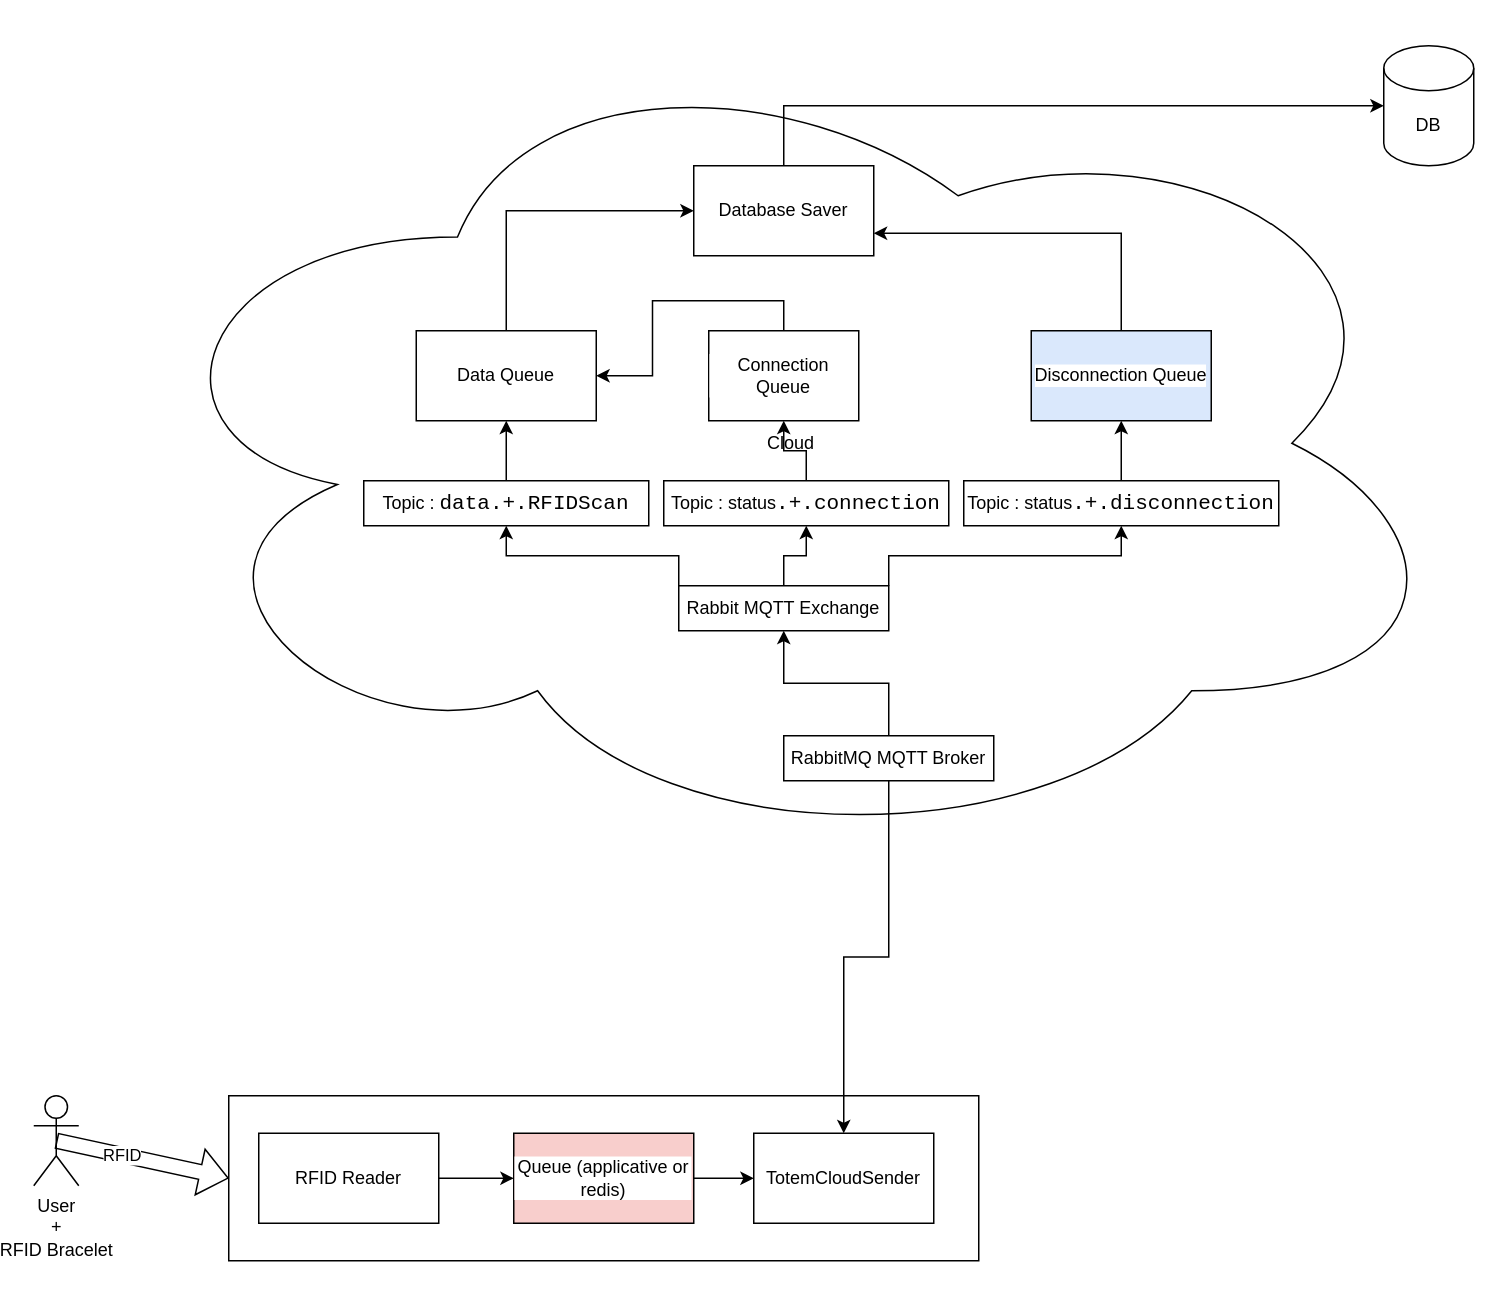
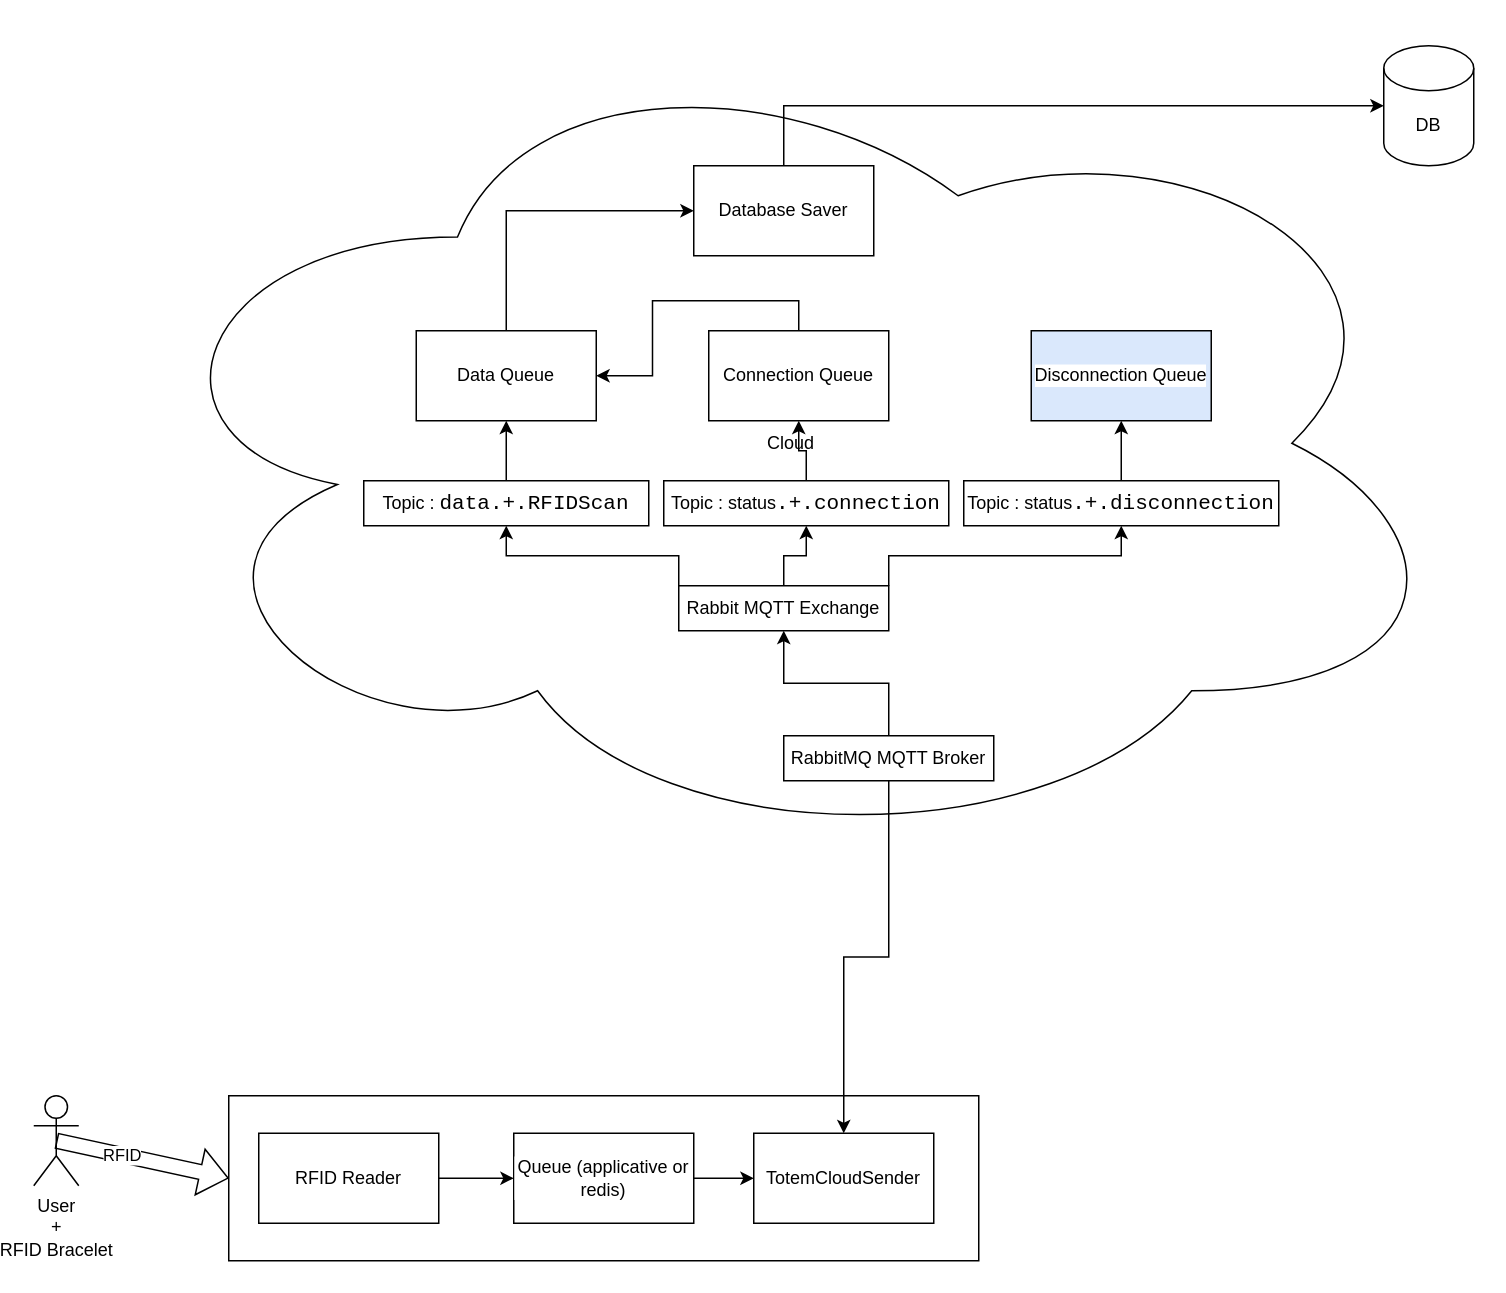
edge "Disconnection Queue" -> "Database Saver": removed
node "Connection Queue": size 150x90 -> 180x90
node "Queue (applicative or redis)": fillcolor #f8cecc -> #ffffff
